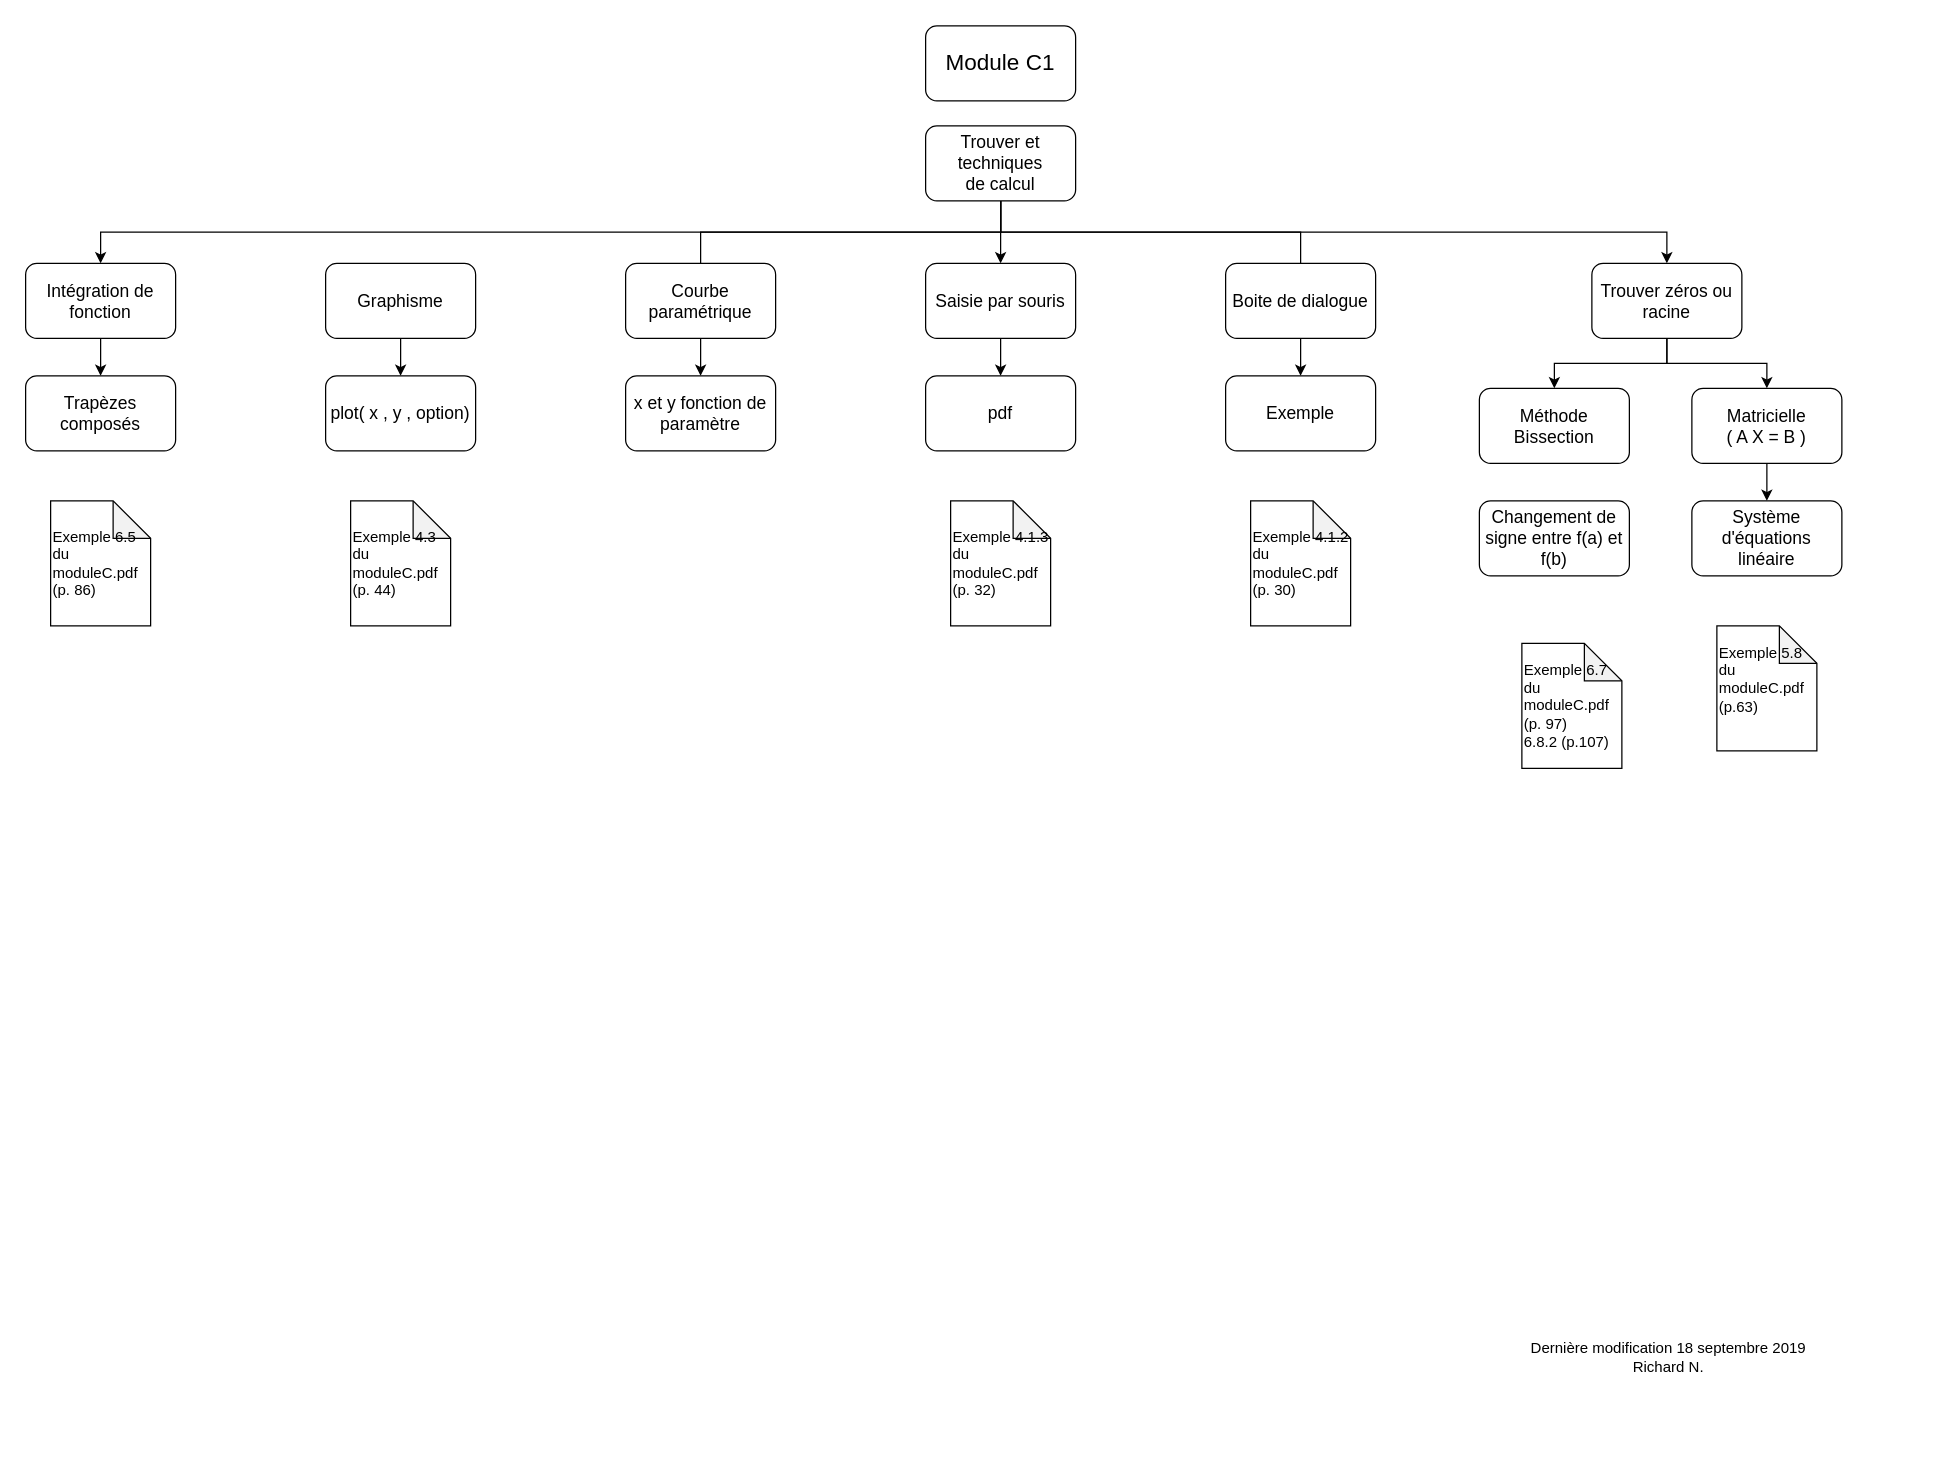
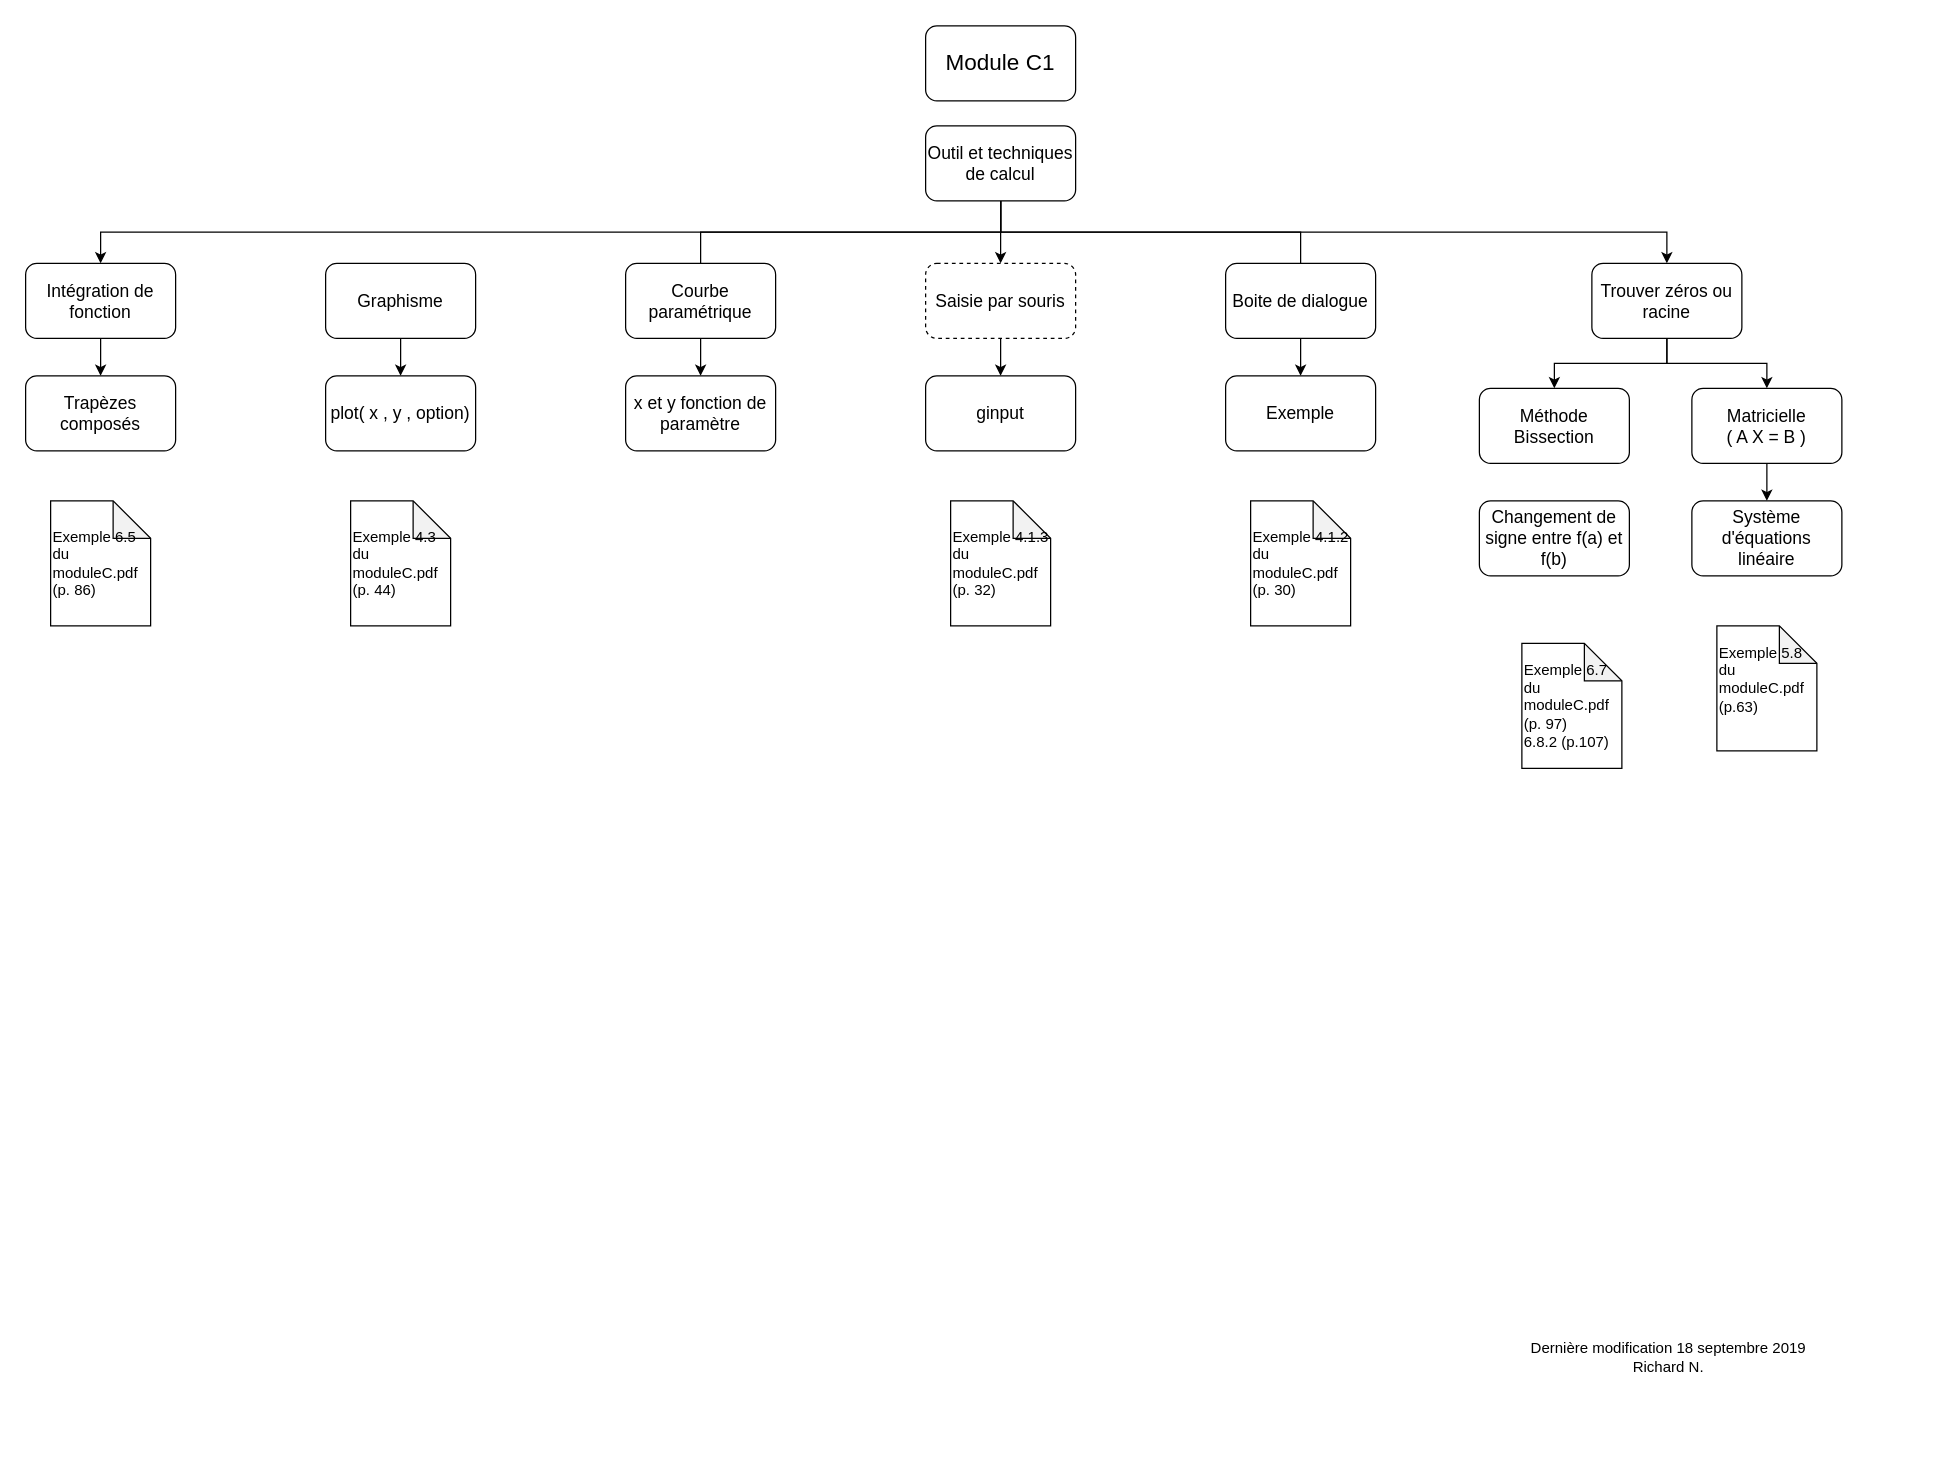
node "Trouver et techniques de calcul": label "Trouver et techniques de calcul" -> "Outil et techniques de calcul"
node "Saisie par souris": style solid -> dashed
node "pdf": label "pdf" -> "ginput"
